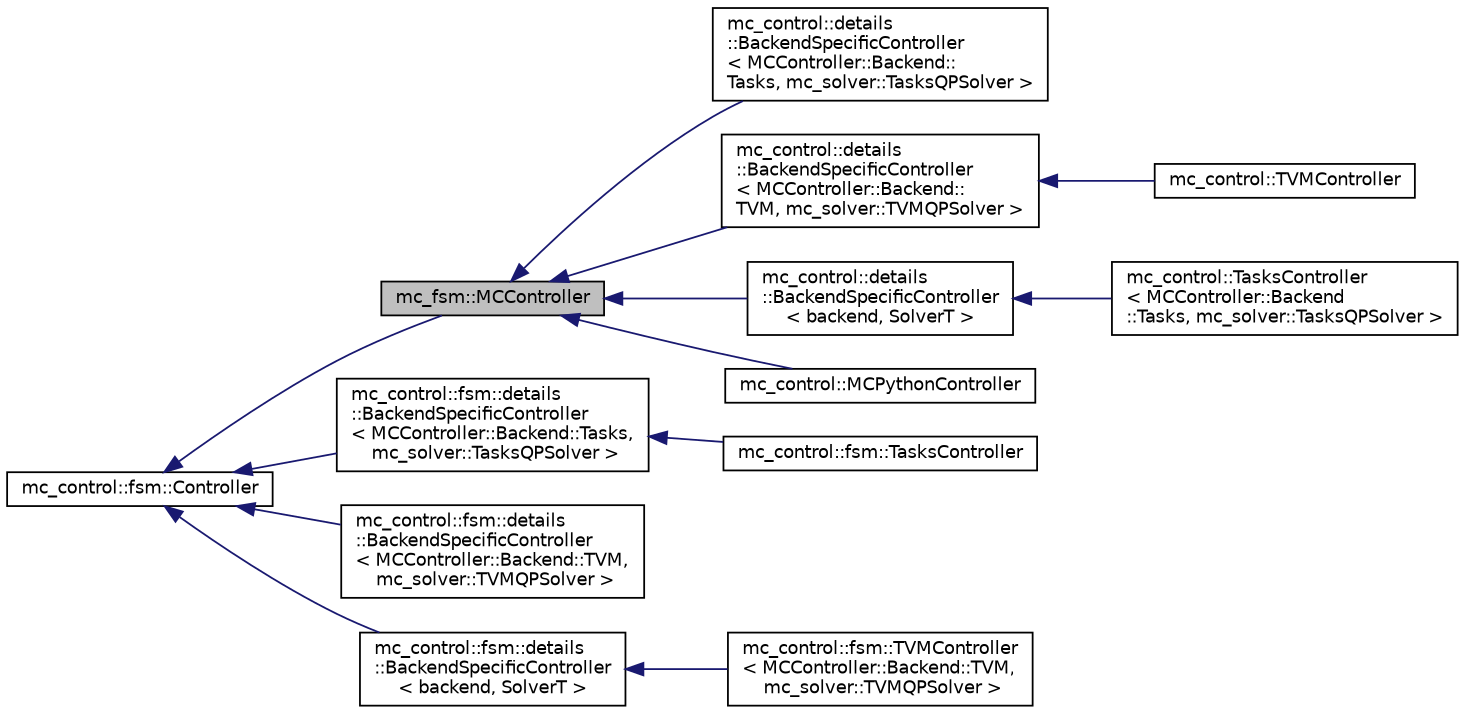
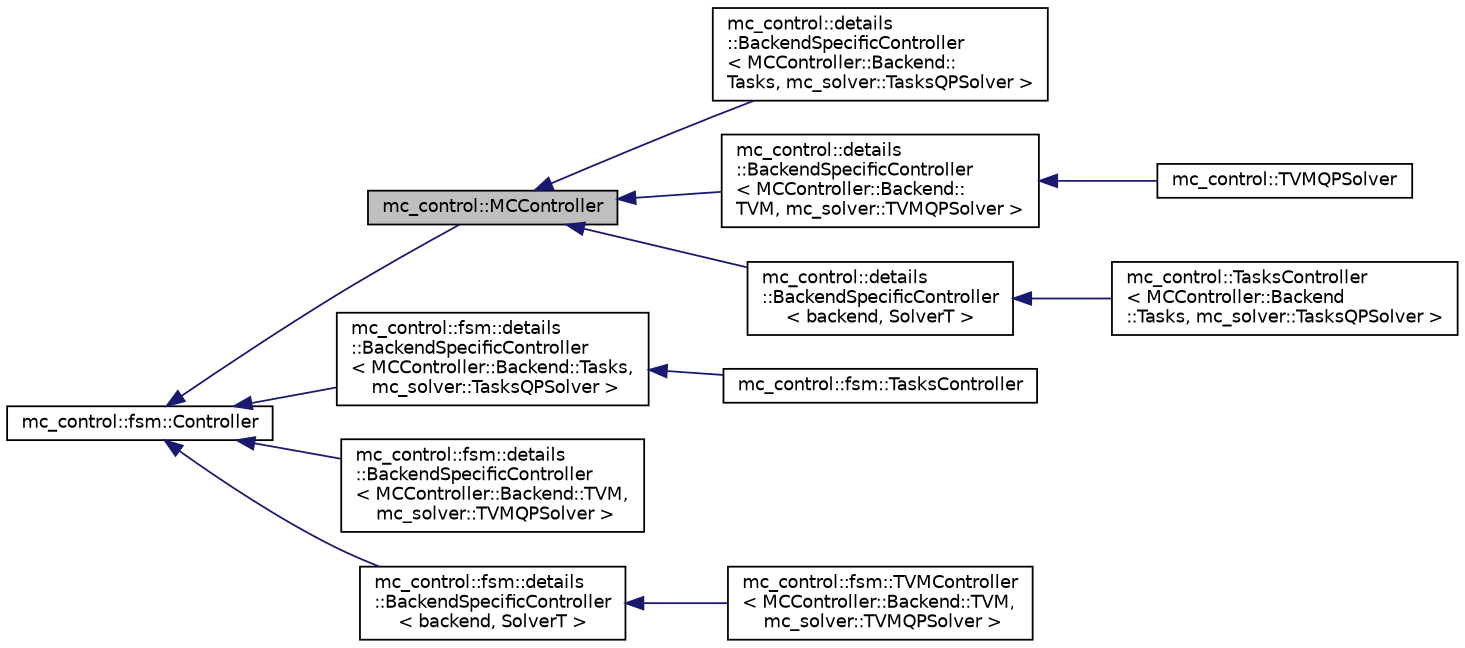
node "mc_control::TVMController": label "mc_control::TVMController" -> "mc_control::TVMQPSolver"
node "mc_fsm::MCController": label "mc_fsm::MCController" -> "mc_control::MCController"
node "mc_control::MCPythonController": removed
